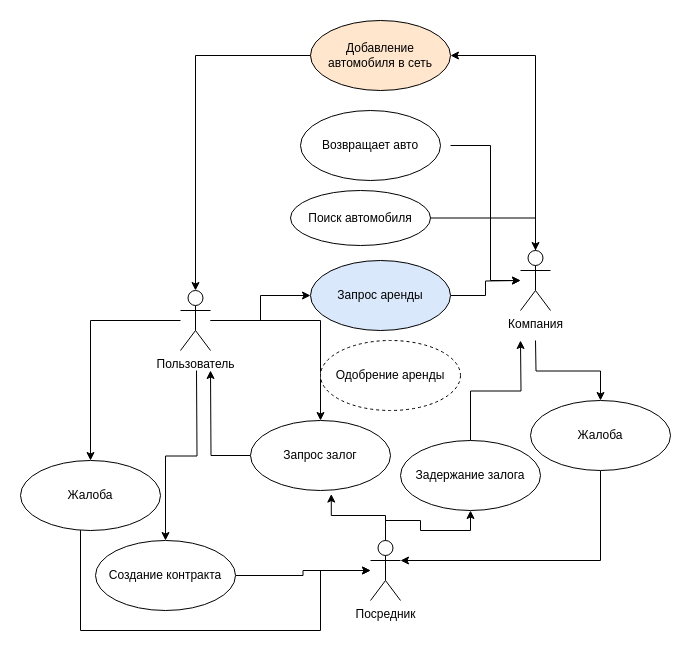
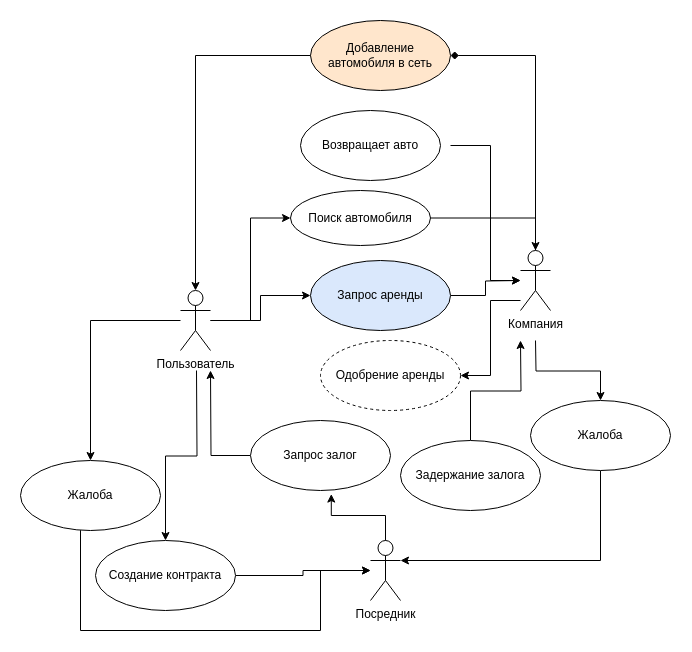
edge "Компания" -> "Добавление автомобиля в сеть": arrowhead classic -> diamond
edge "Компания" -> "Одобрение аренды": added
edge "Пользователь" -> "Запрос залог": now "Пользователь" -> "Поиск автомобиля"
edge "Посредник" -> "Задержание залога": removed
